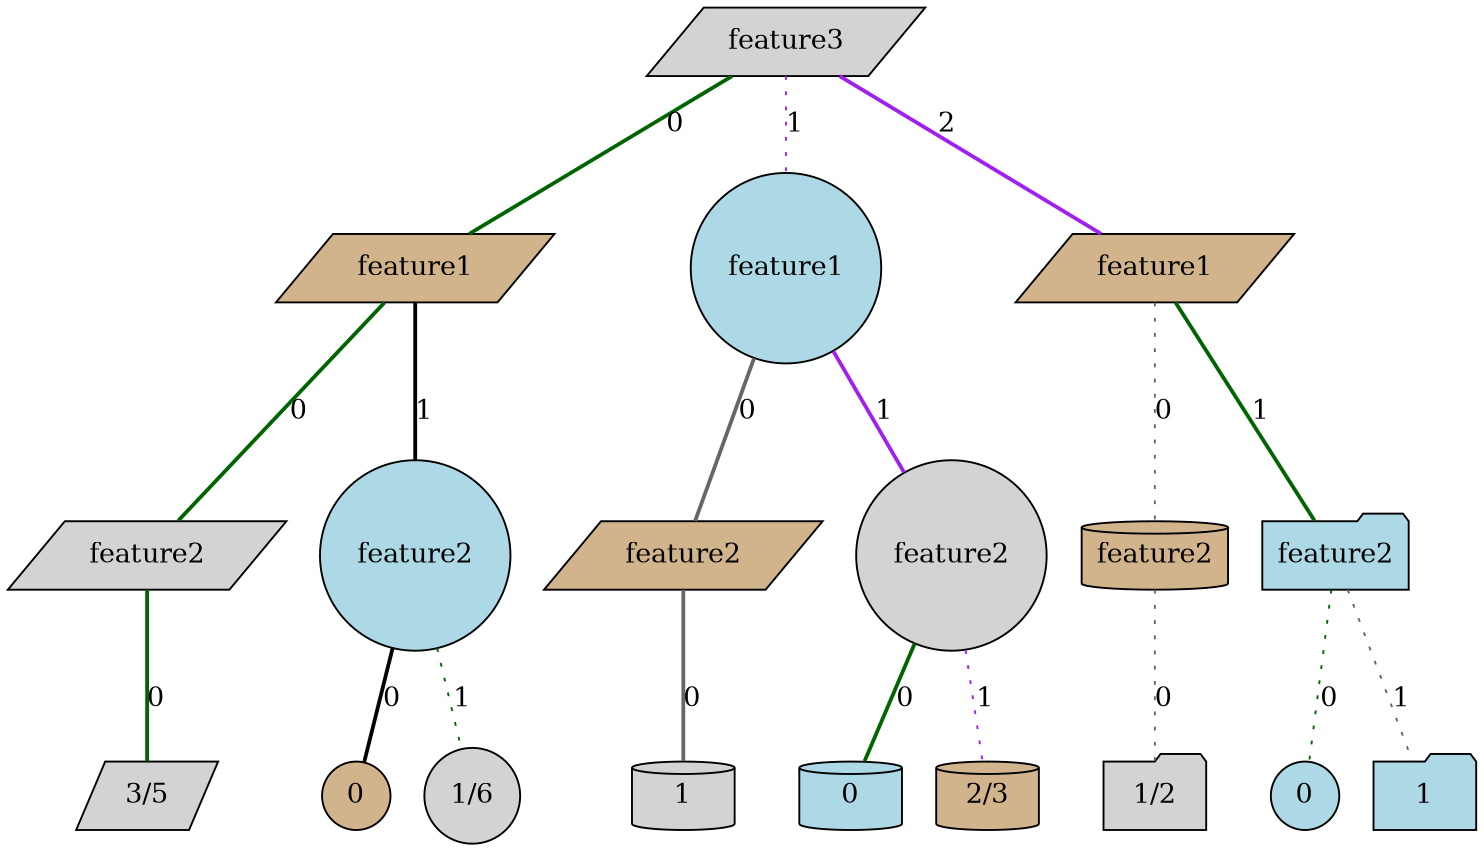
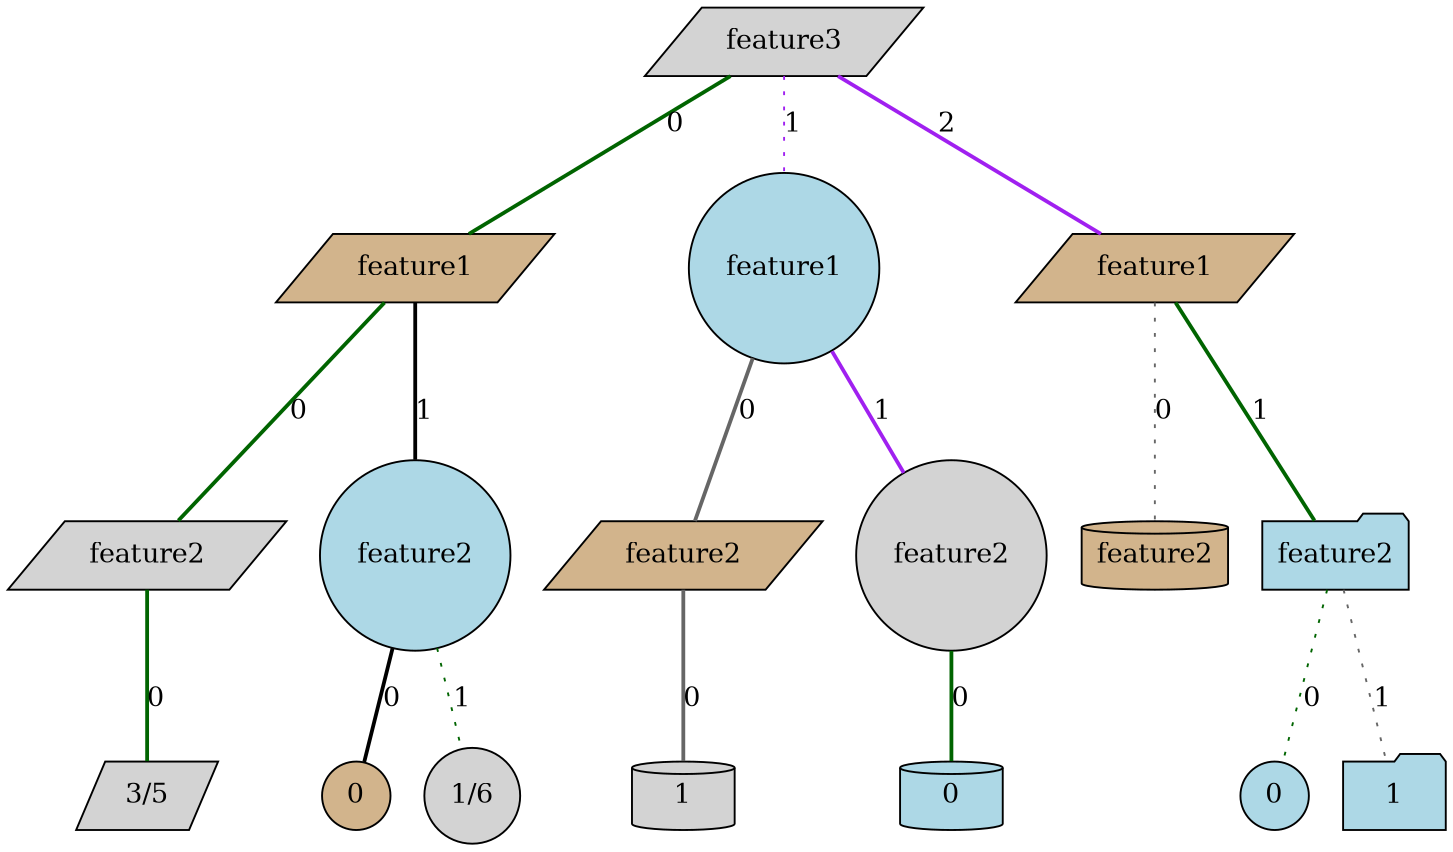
node "2/3": removed
node "1/2": removed
